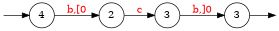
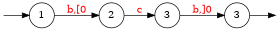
node "4": label "4" -> "1"
